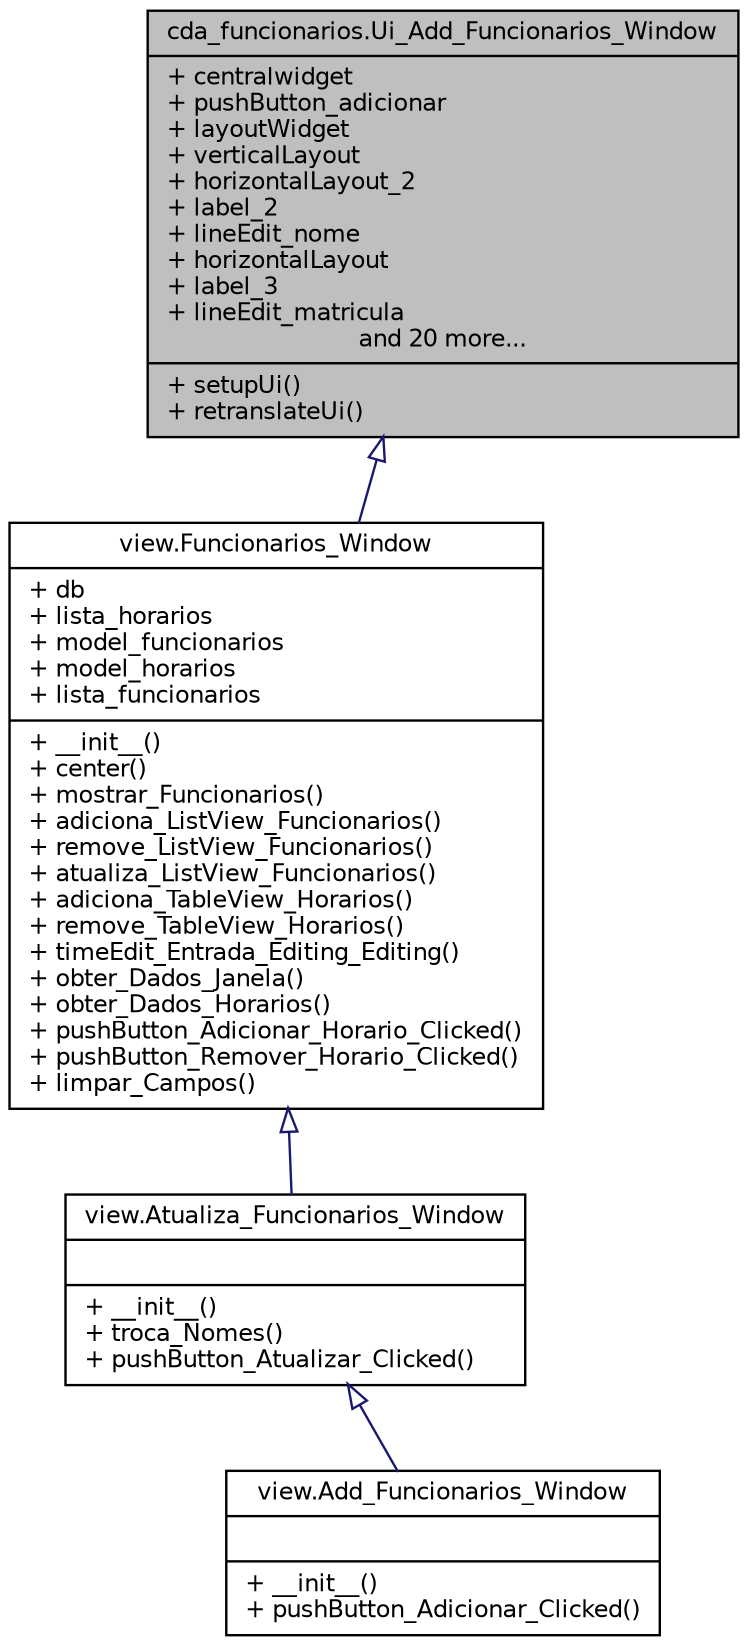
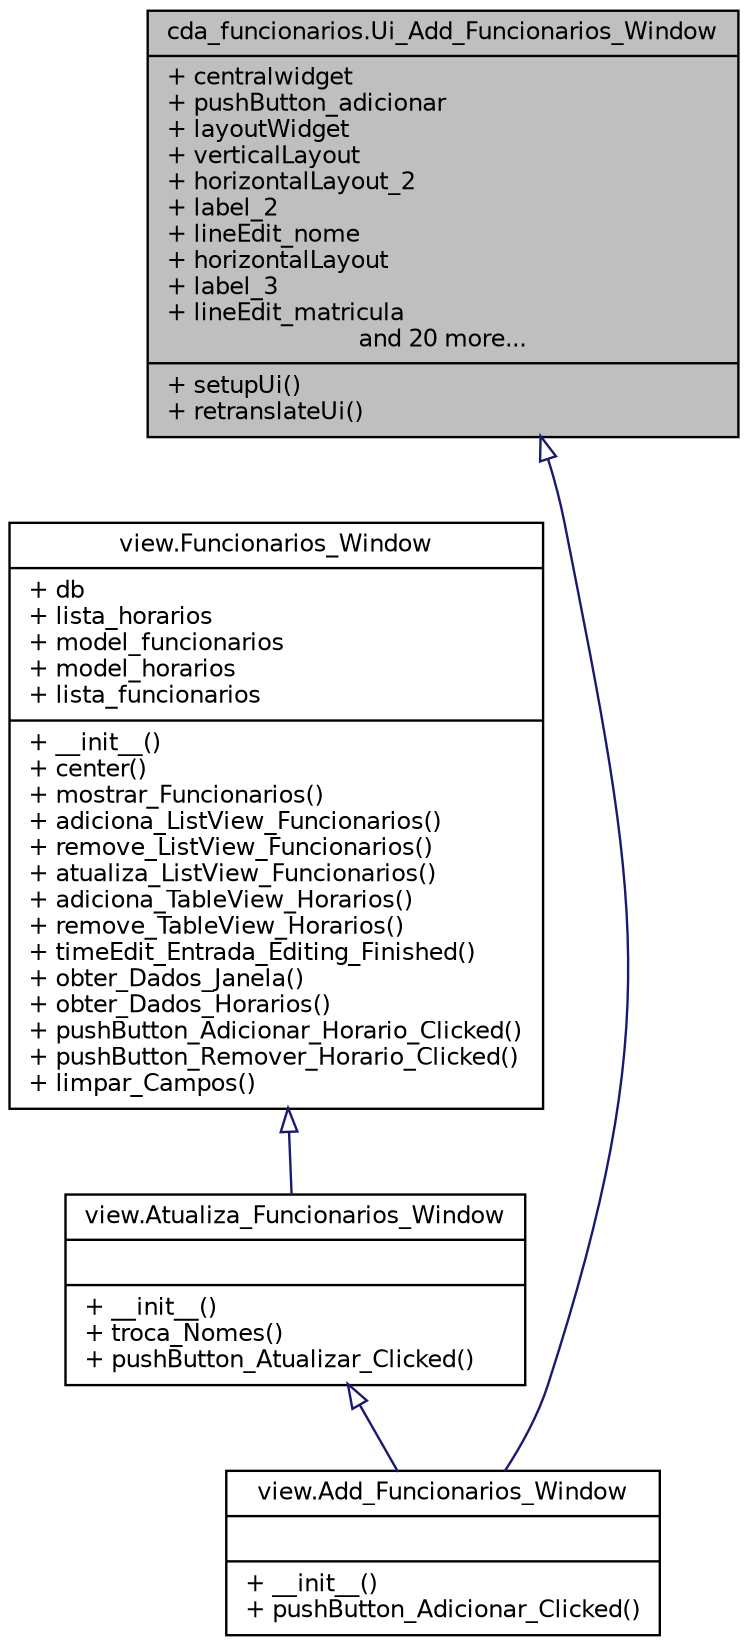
edge "view.Funcionarios_Window" -> "cda_funcionarios.Ui_Add_Funcionarios_Window": now "view.Add_Funcionarios_Window" -> "cda_funcionarios.Ui_Add_Funcionarios_Window"
node "view.Funcionarios_Window": text "+ timeEdit_Entrada_Editing_Editing()" -> "+ timeEdit_Entrada_Editing_Finished()"
